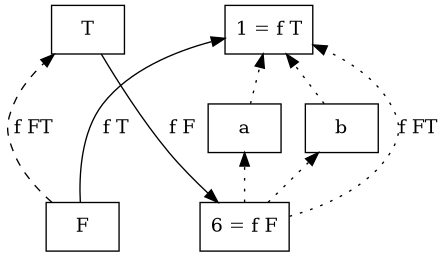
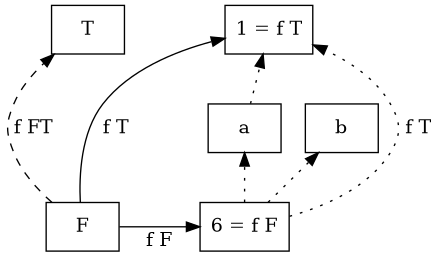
edge "b" -> "1 = f T": removed
edge "T" -> "6 = f F": now "F" -> "6 = f F"
edge "6 = f F" -> "1 = f T": label "f FT" -> "f T"
